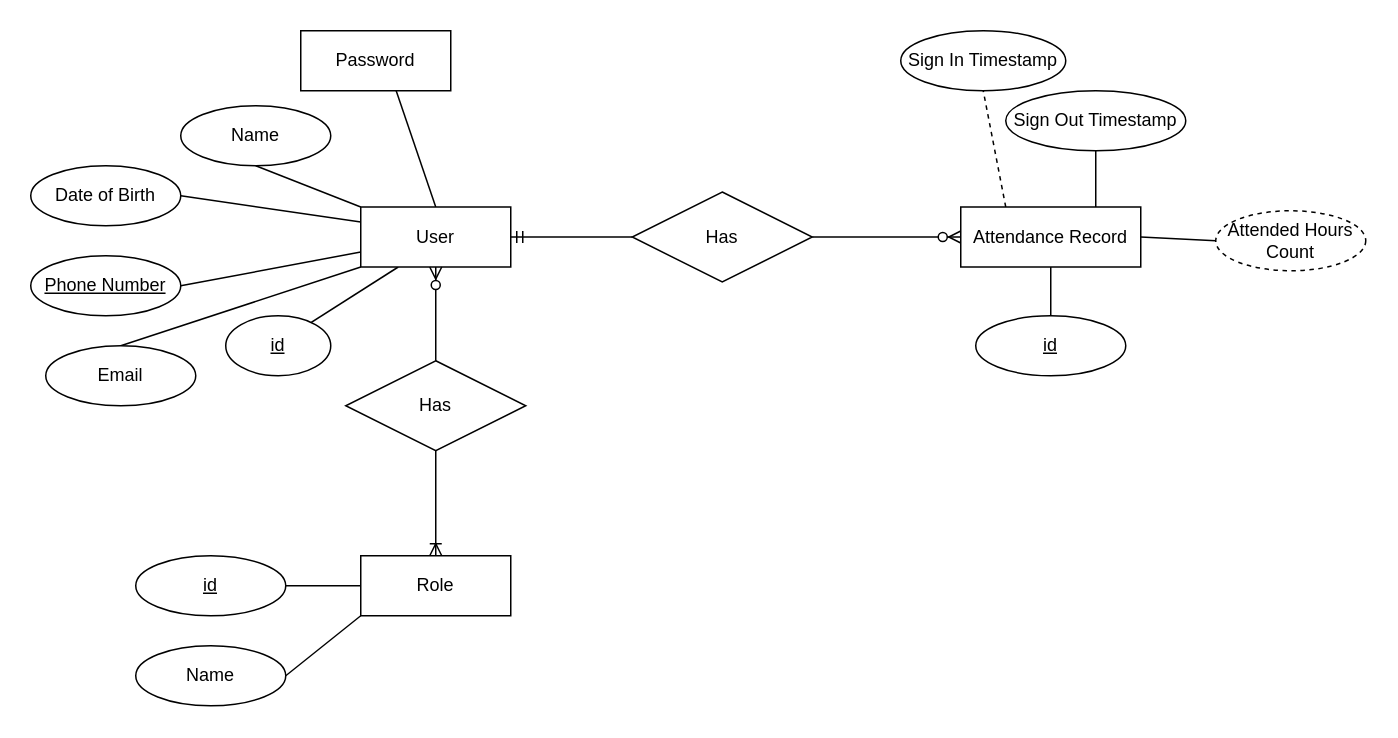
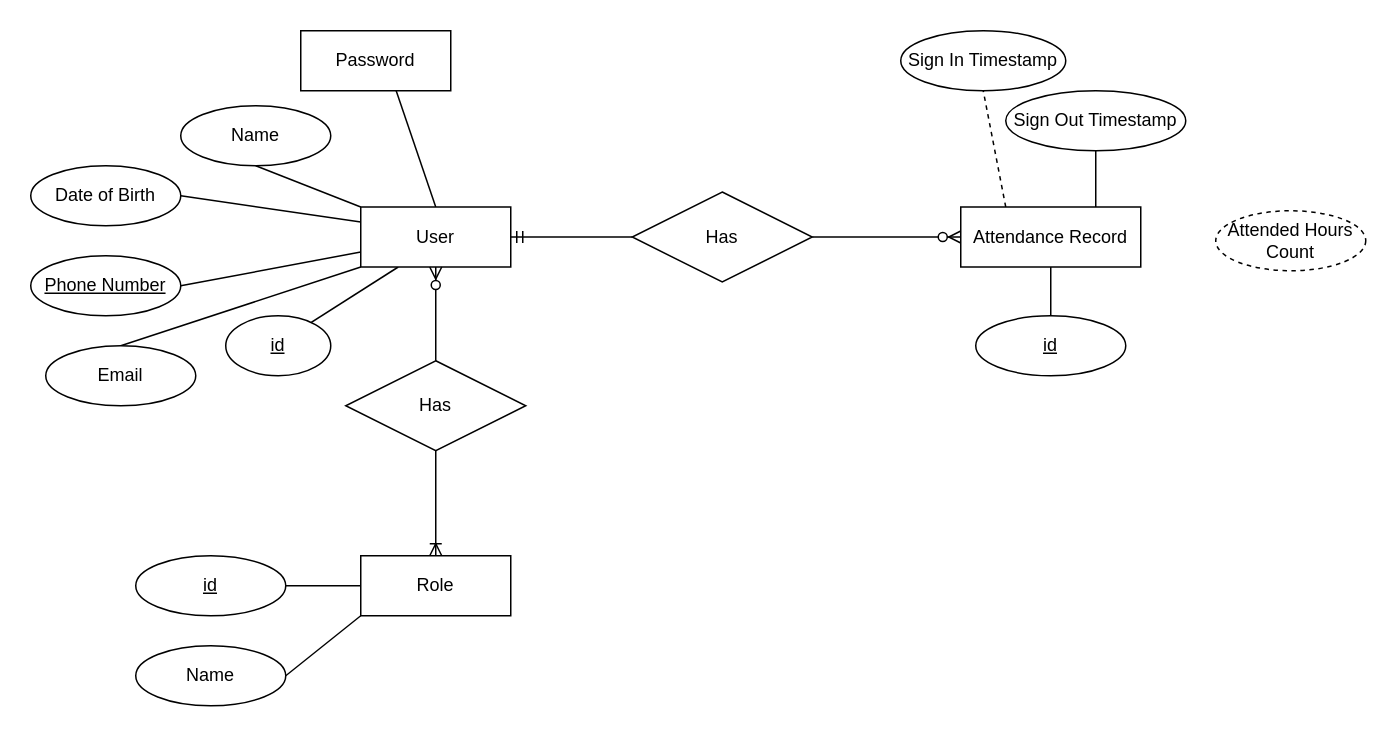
edge "Attendance Record" -- "Attended Hours Count": removed
